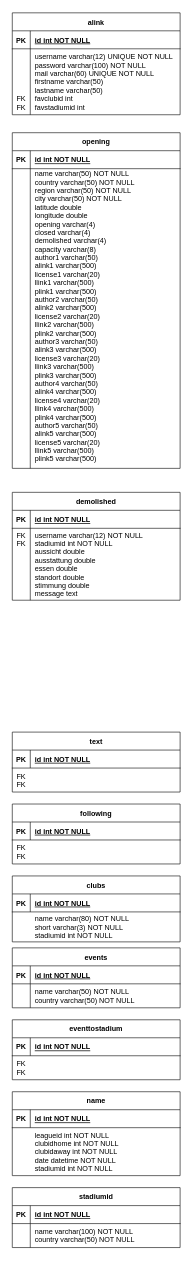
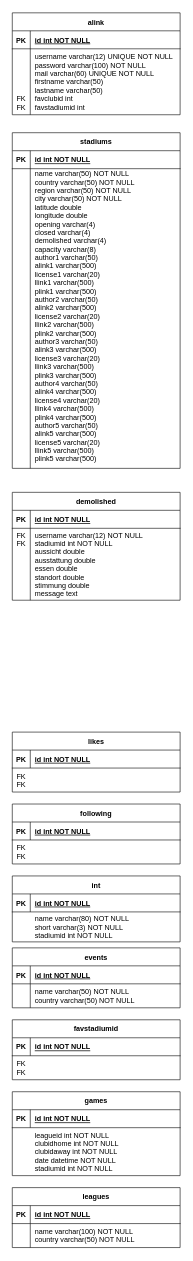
node "opening": label "opening" -> "stadiums"
node "text": label "text" -> "likes"
node "clubs": label "clubs" -> "int"
node "eventtostadium": label "eventtostadium" -> "favstadiumid"
node "name": label "name" -> "games"
node "stadiumid": label "stadiumid" -> "leagues"
